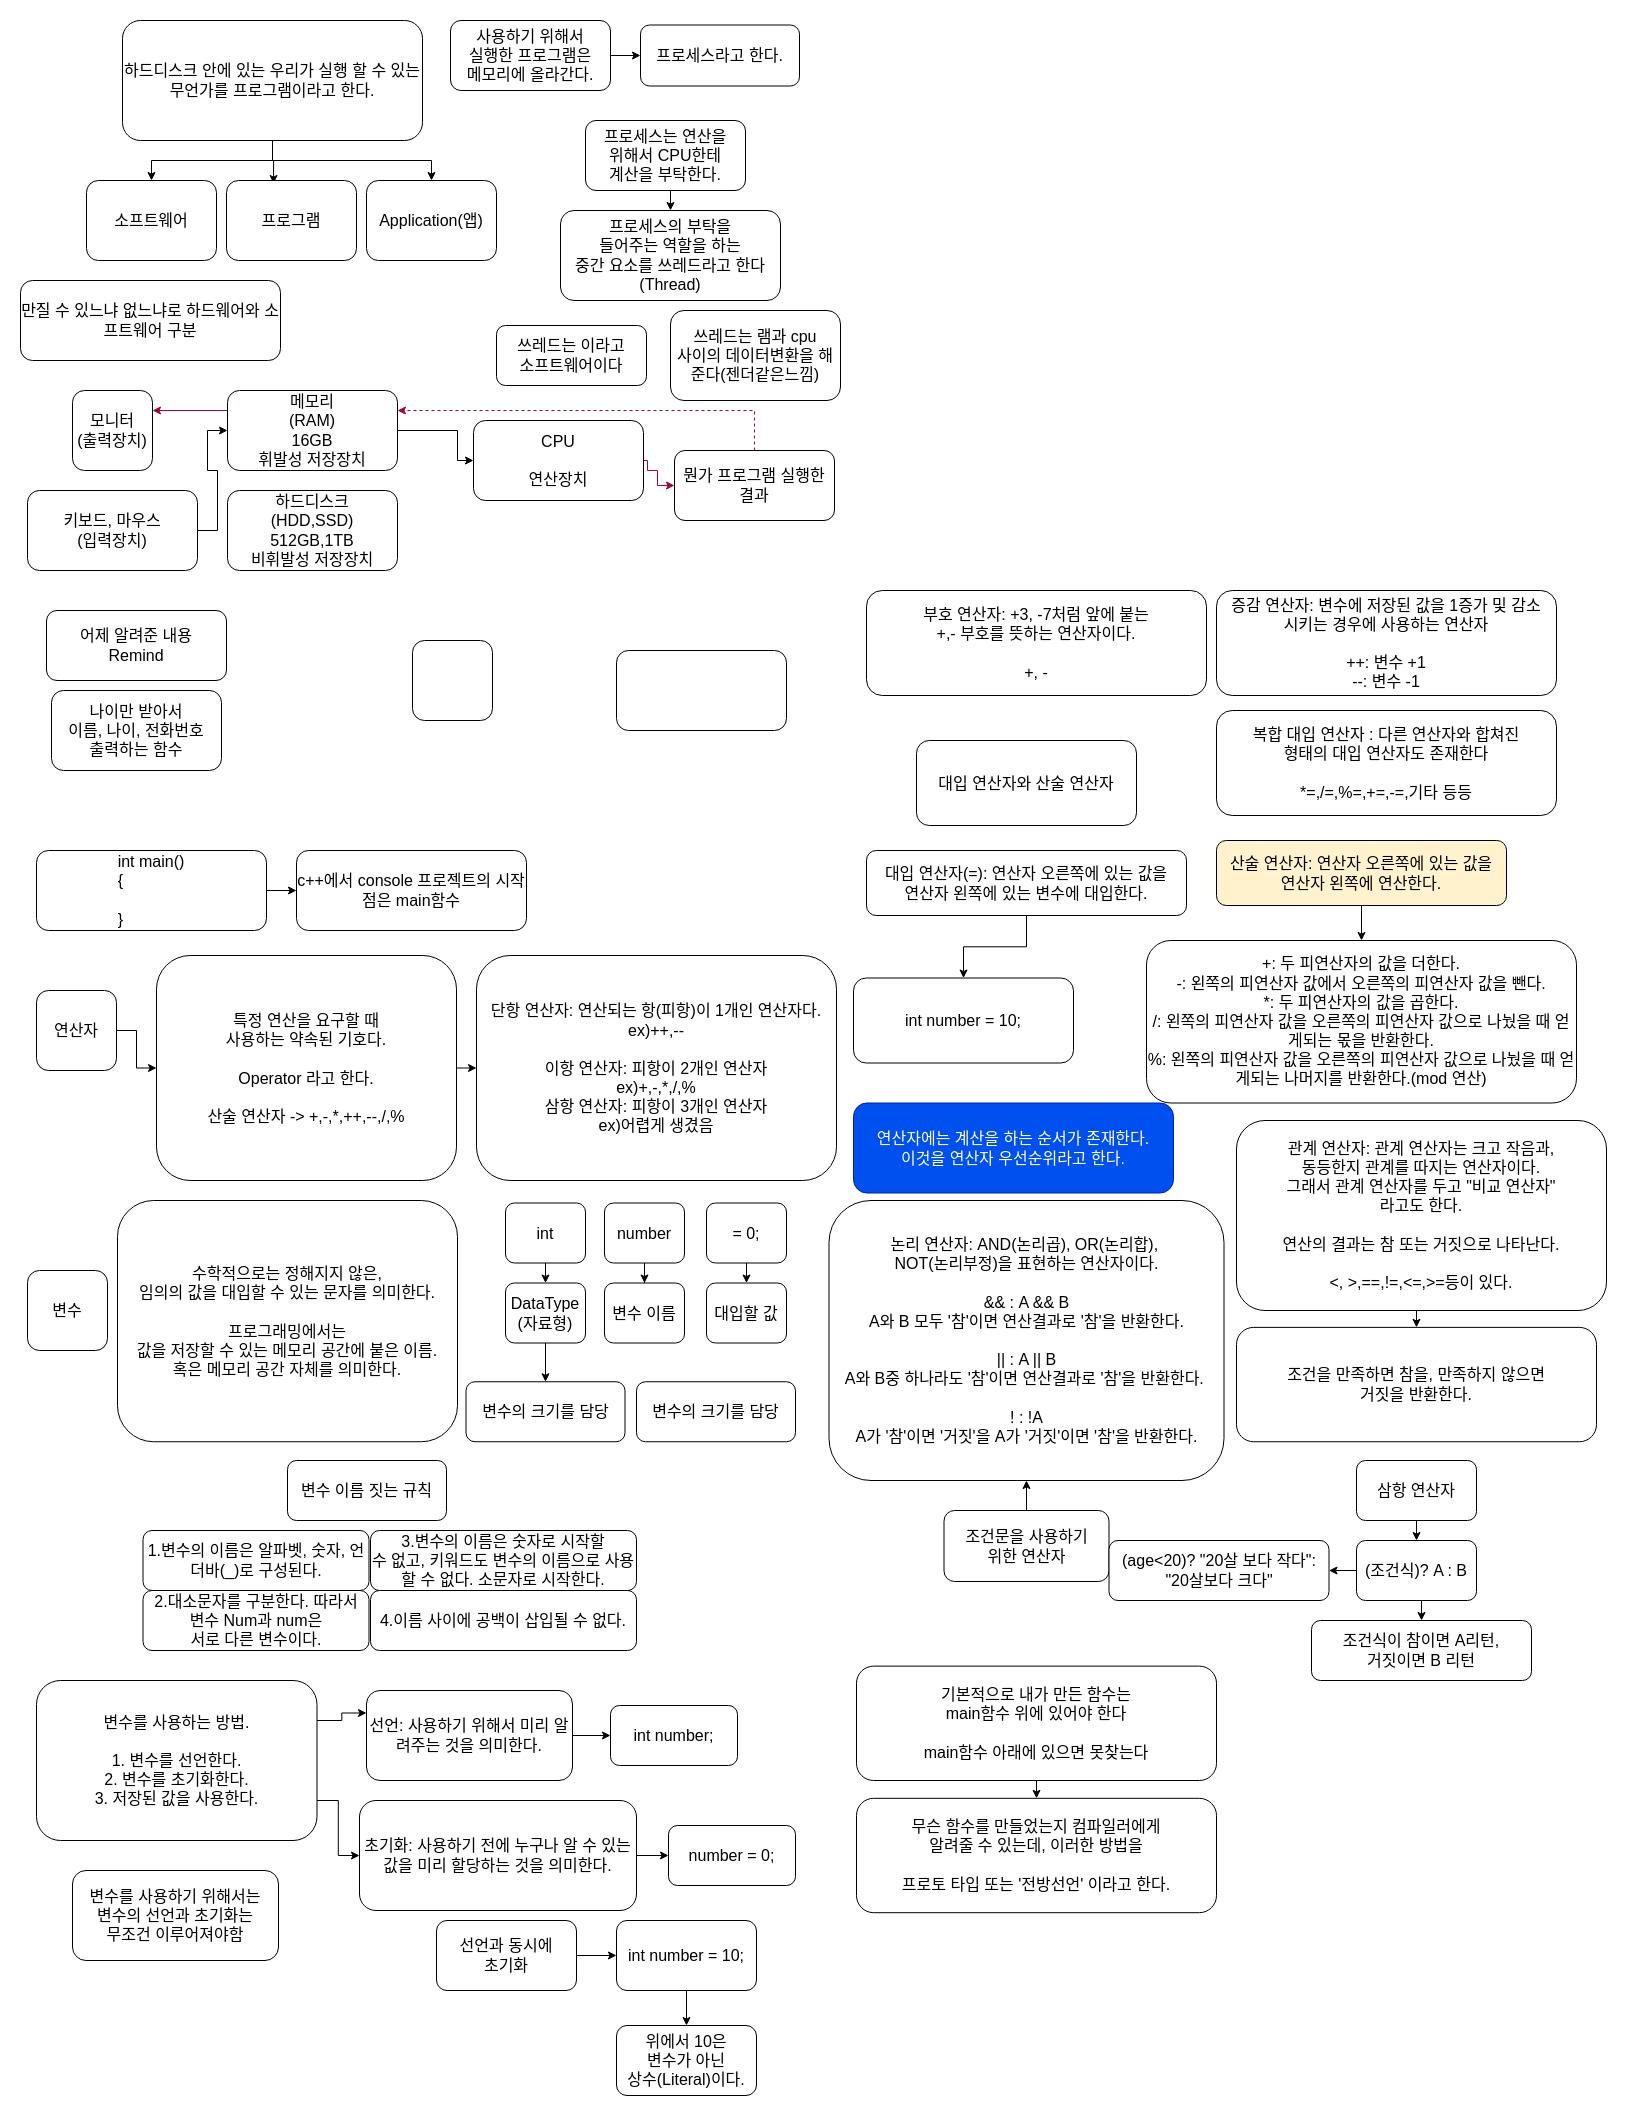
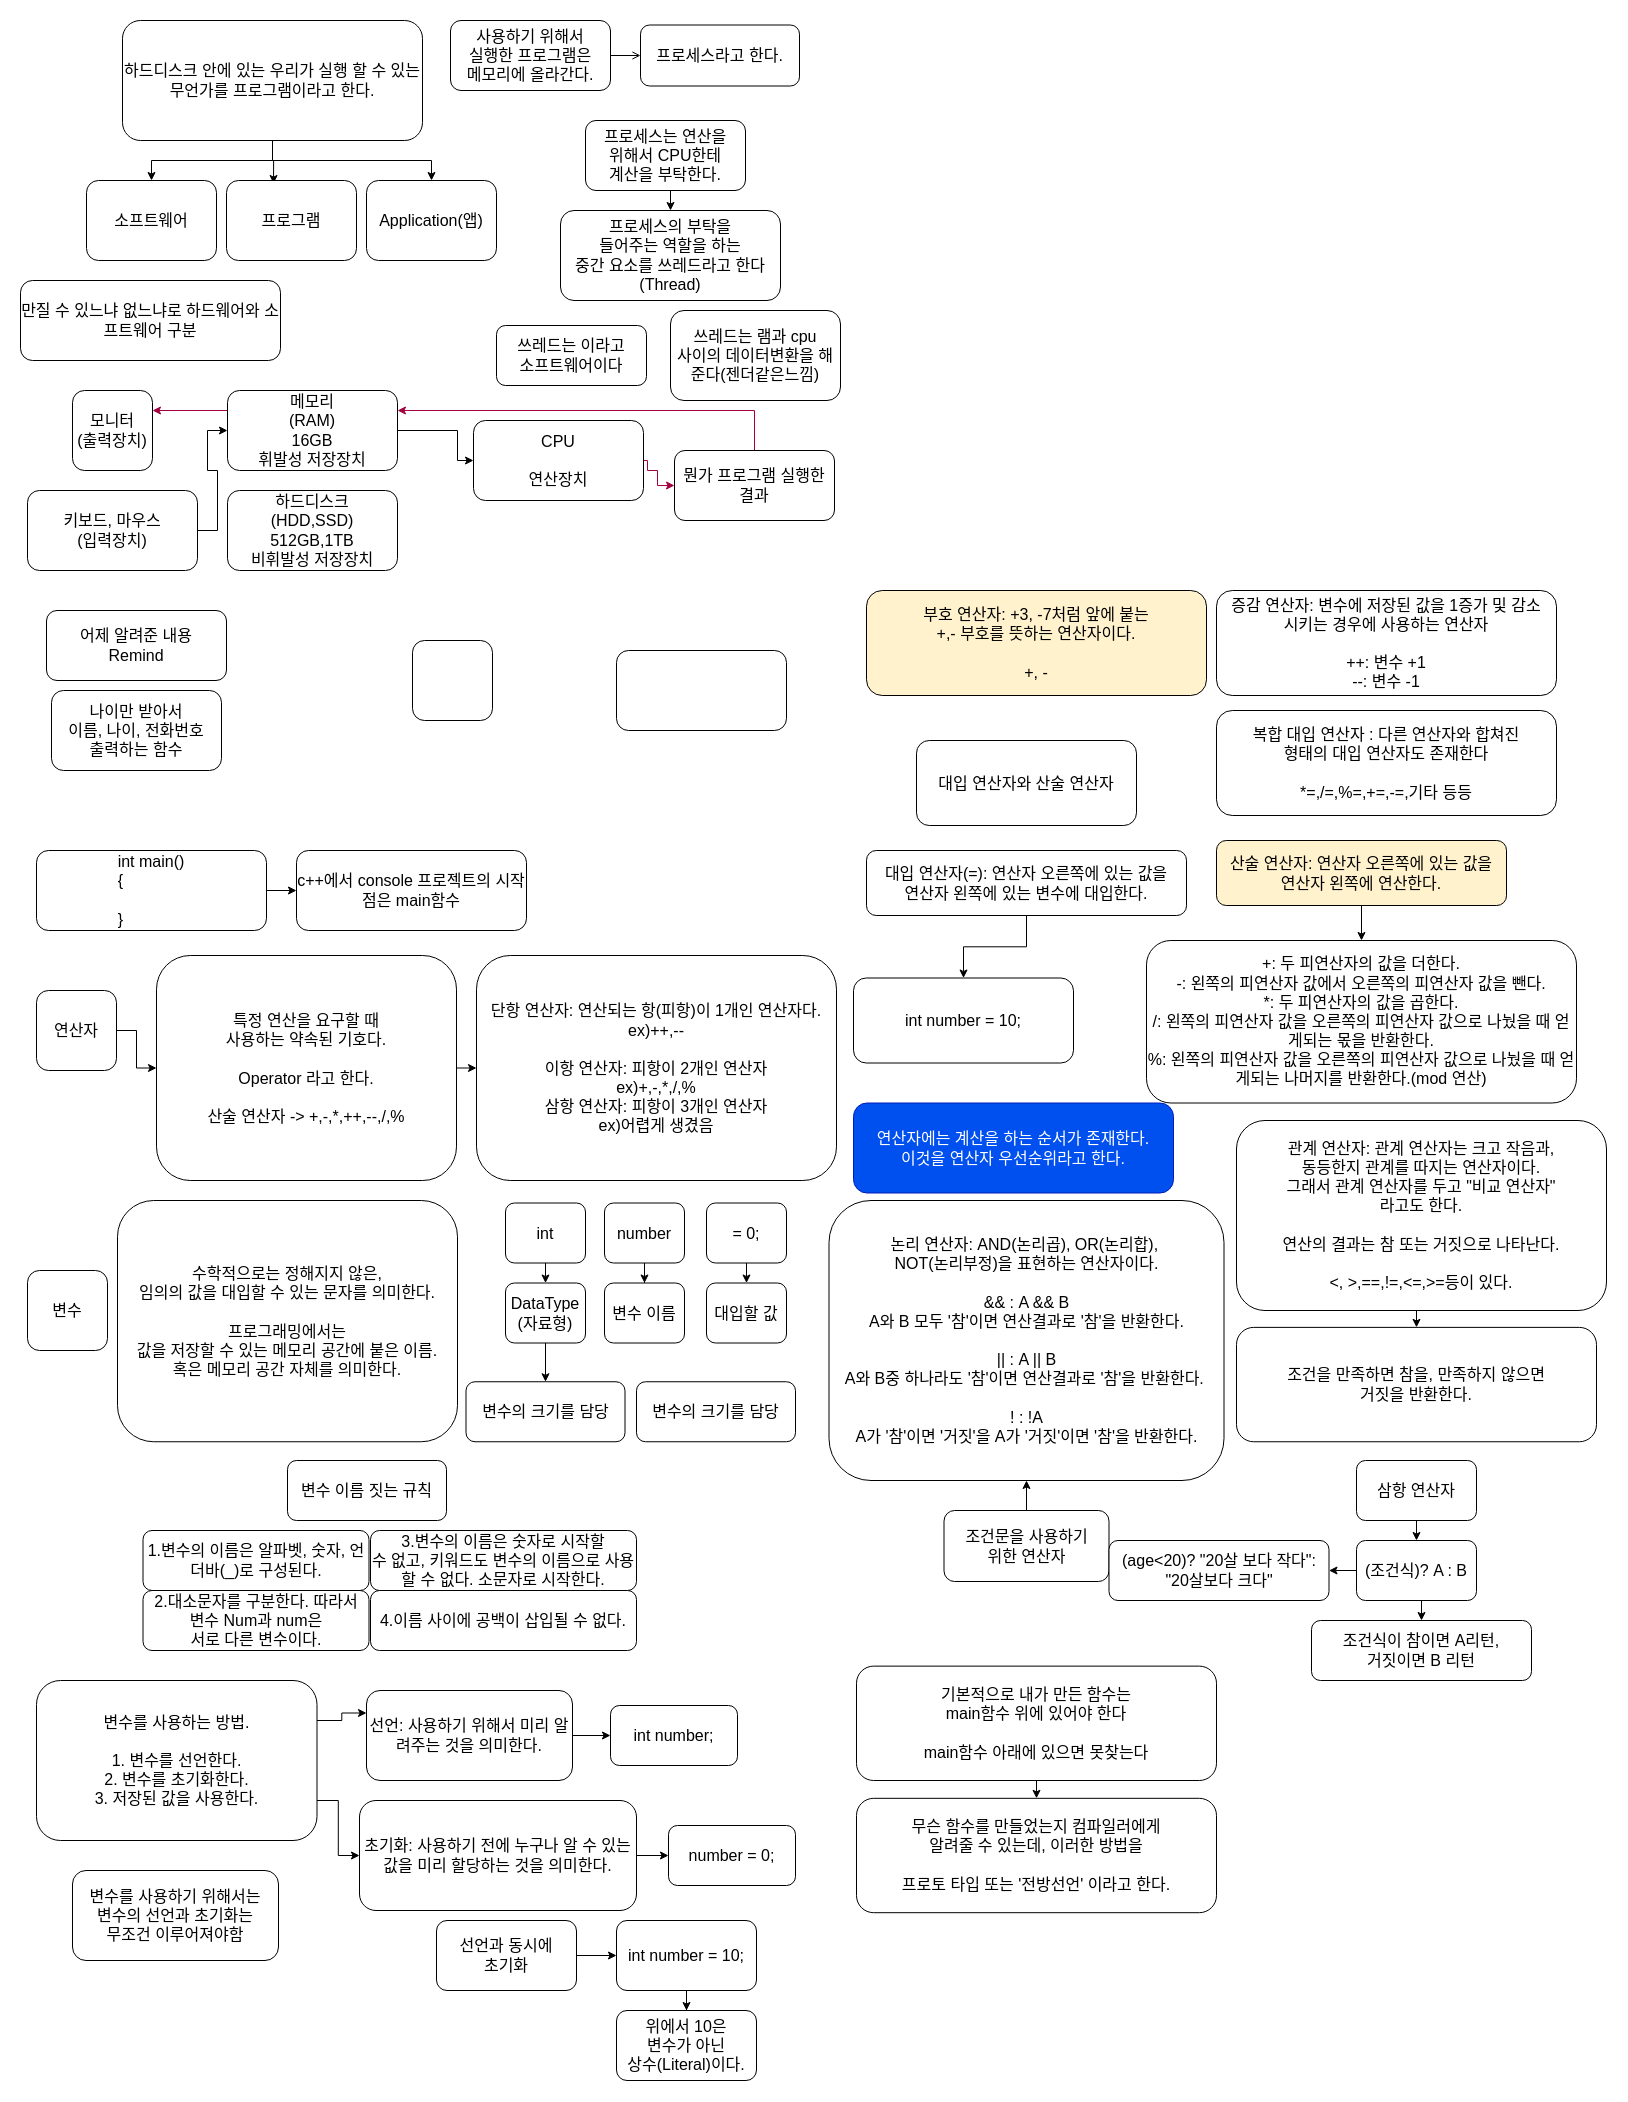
edge "사용하기 위해서 실행한 프로그램은 메모리에 올라간다." -> "프로세스라고 한다.": arrowhead classic -> open
edge "뭔가 프로그램 실행한 결과" -> "메모리 (RAM) 16GB 휘발성 저장장치": style dashed -> solid
node "부호 연산자: +3, -7처럼 앞에 붙는 +,- 부호를 뜻하는 연산자이다. +, -": fillcolor #ffffff -> #fff2cc
node "위에서 10은 변수가 아닌 상수(Literal)이다.": moved (687, 2061) -> (687, 2046)
